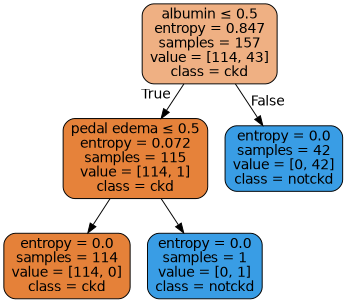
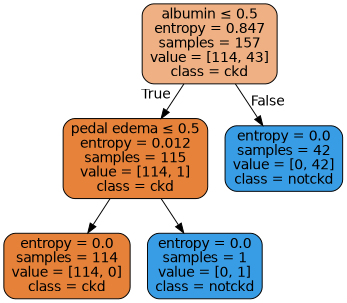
node "pedal edema ≤ 0.5": text "entropy = 0.072" -> "entropy = 0.012"
